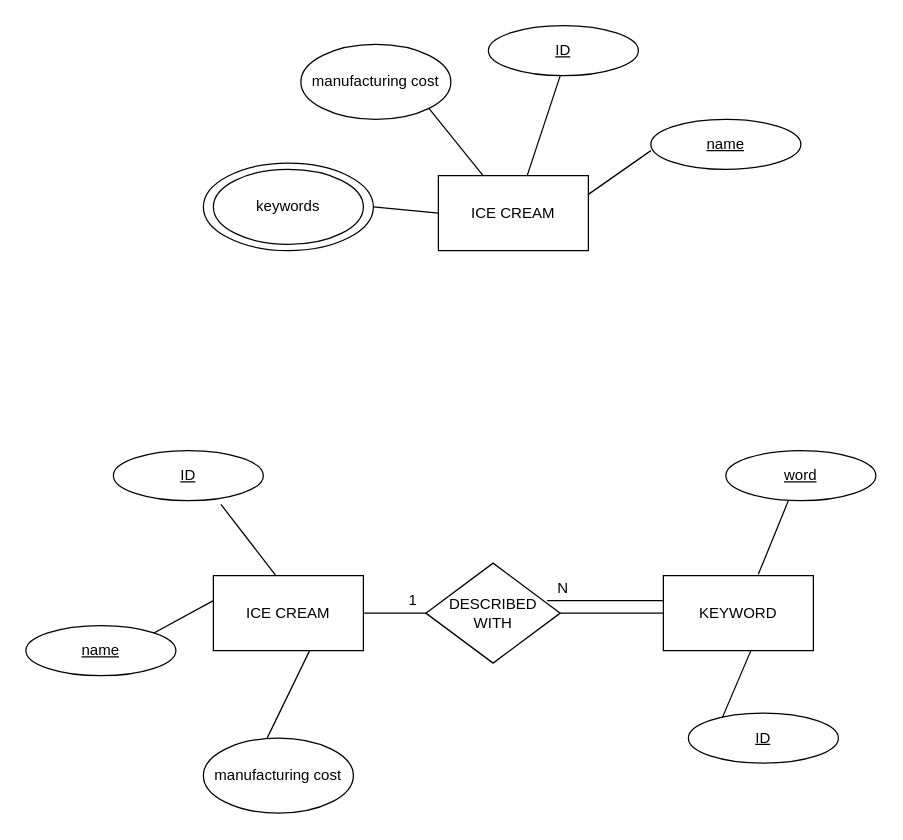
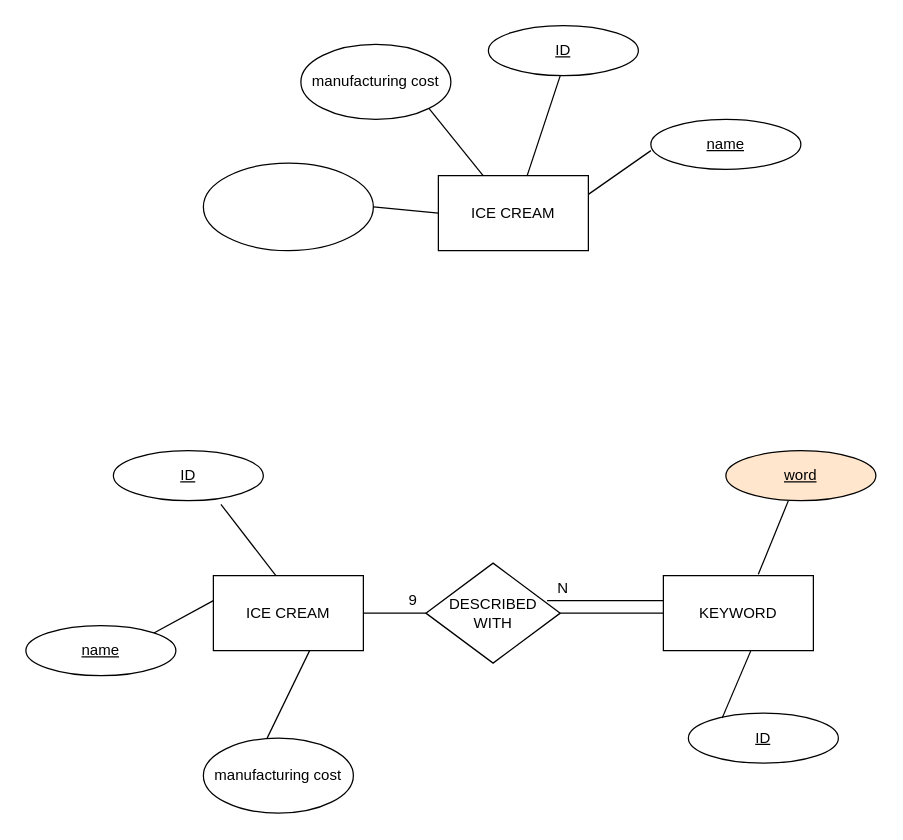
node "keywords": removed
node "word": fillcolor #ffffff -> #ffe6cc
node "1": label "1" -> "9"
